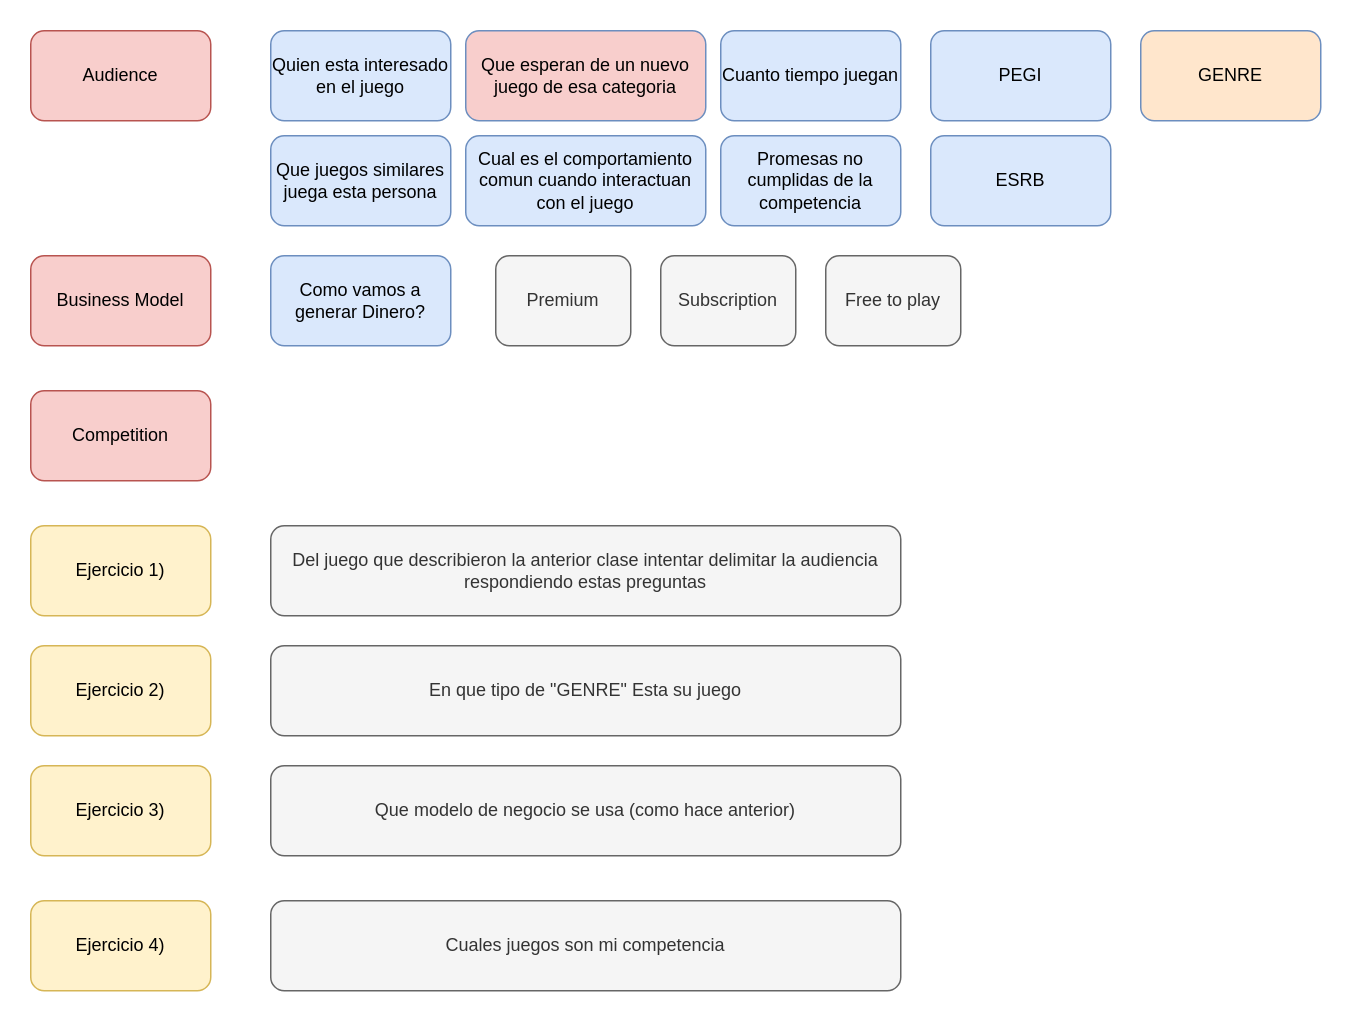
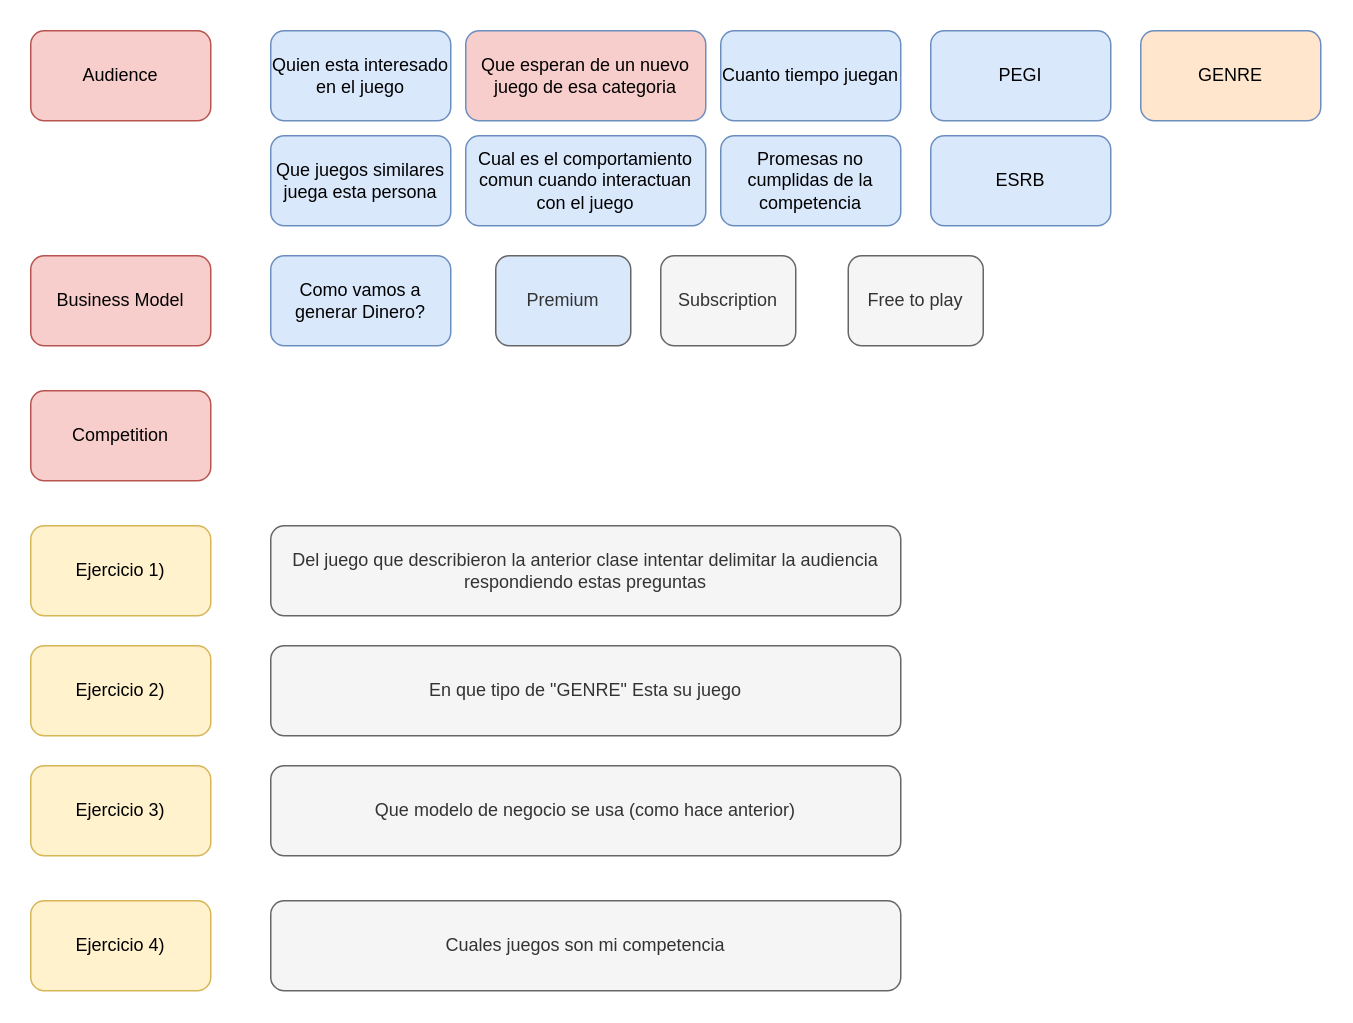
node "Premium": fillcolor #f5f5f5 -> #dae8fc
node "Free to play": moved (893, 301) -> (916, 301)
